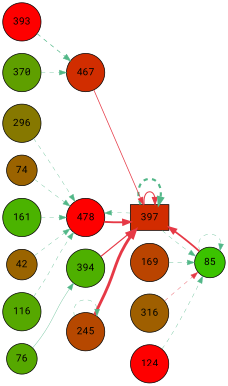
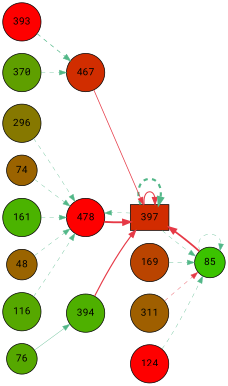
node "42": label "42" -> "48"
node "316": label "316" -> "311"
node "245": removed
